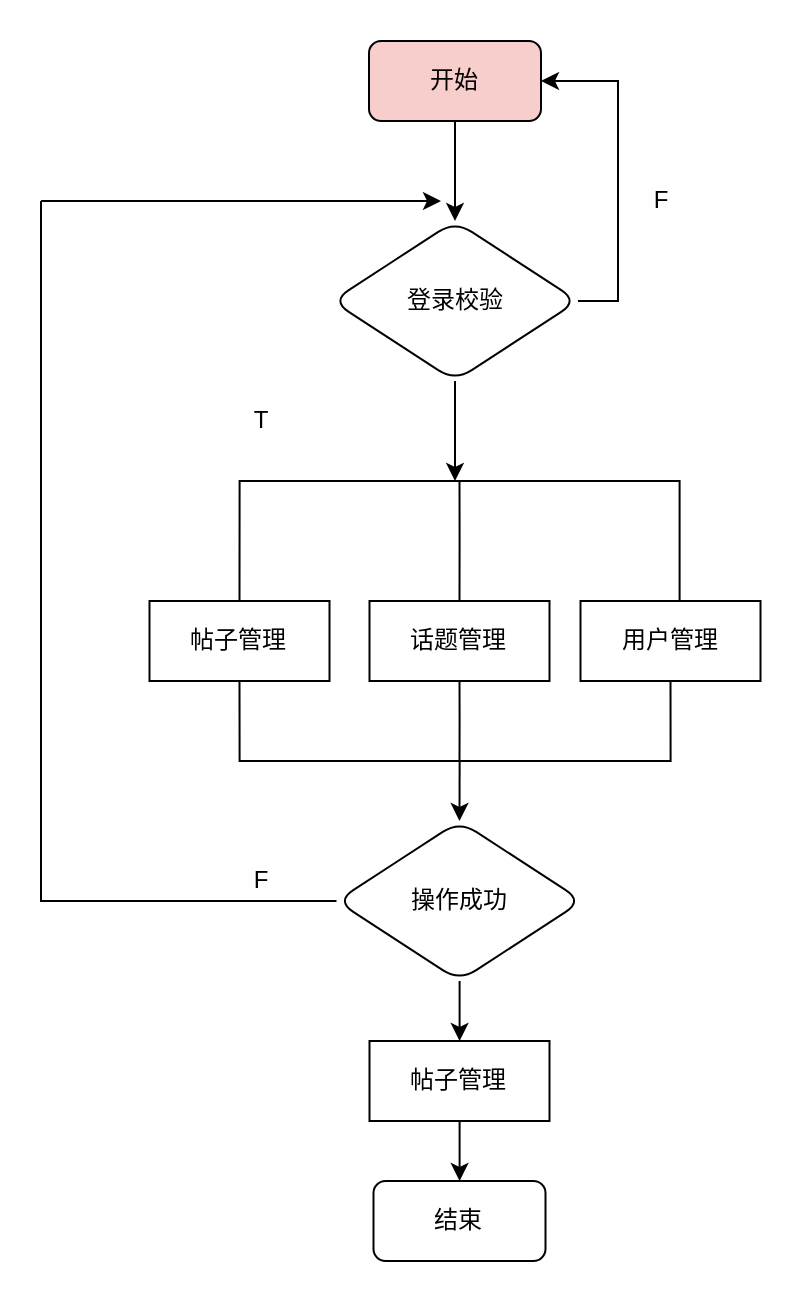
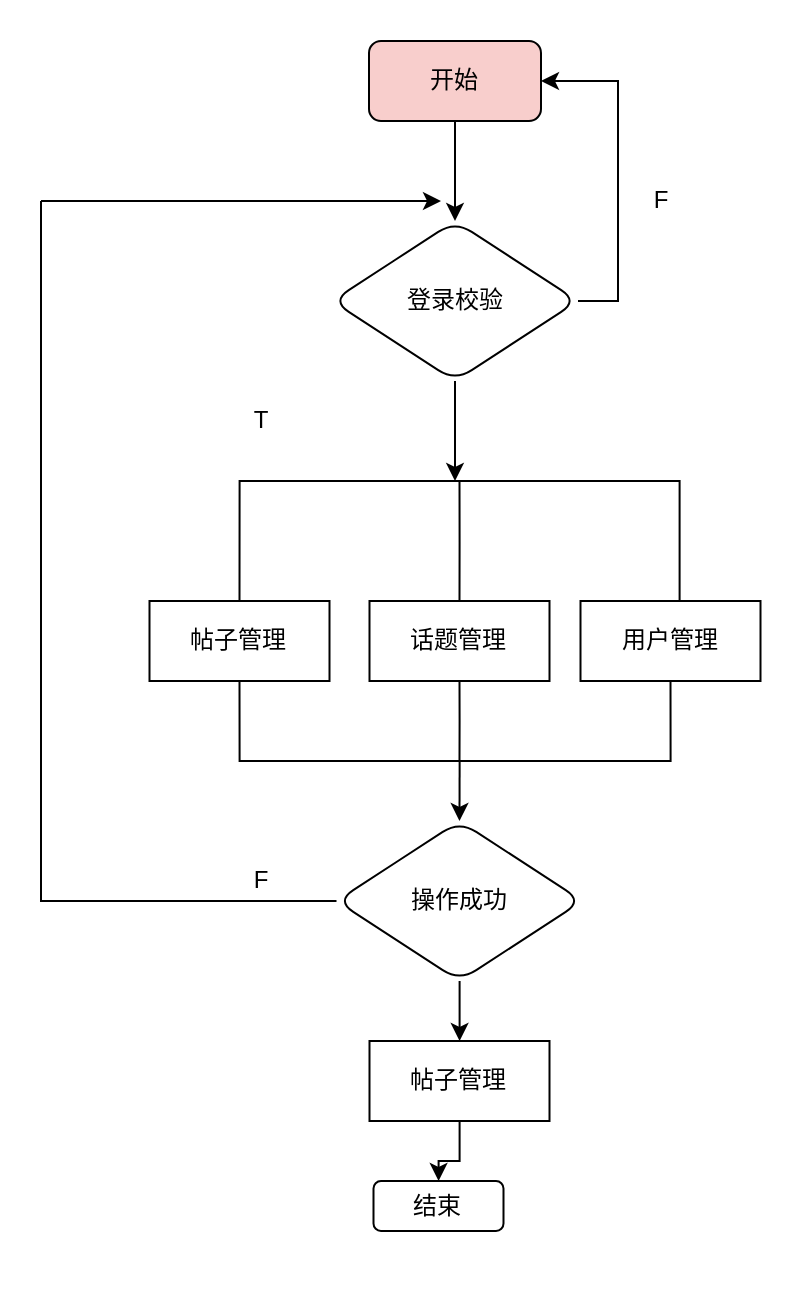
node "结束": size 172x80 -> 130x50
